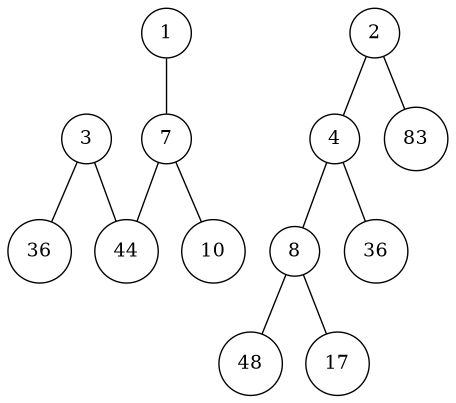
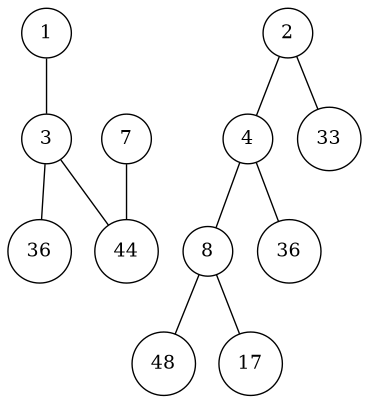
edge "1" -- "7": now "1" -- "3"
node "83": label "83" -> "33"
node "10": removed
